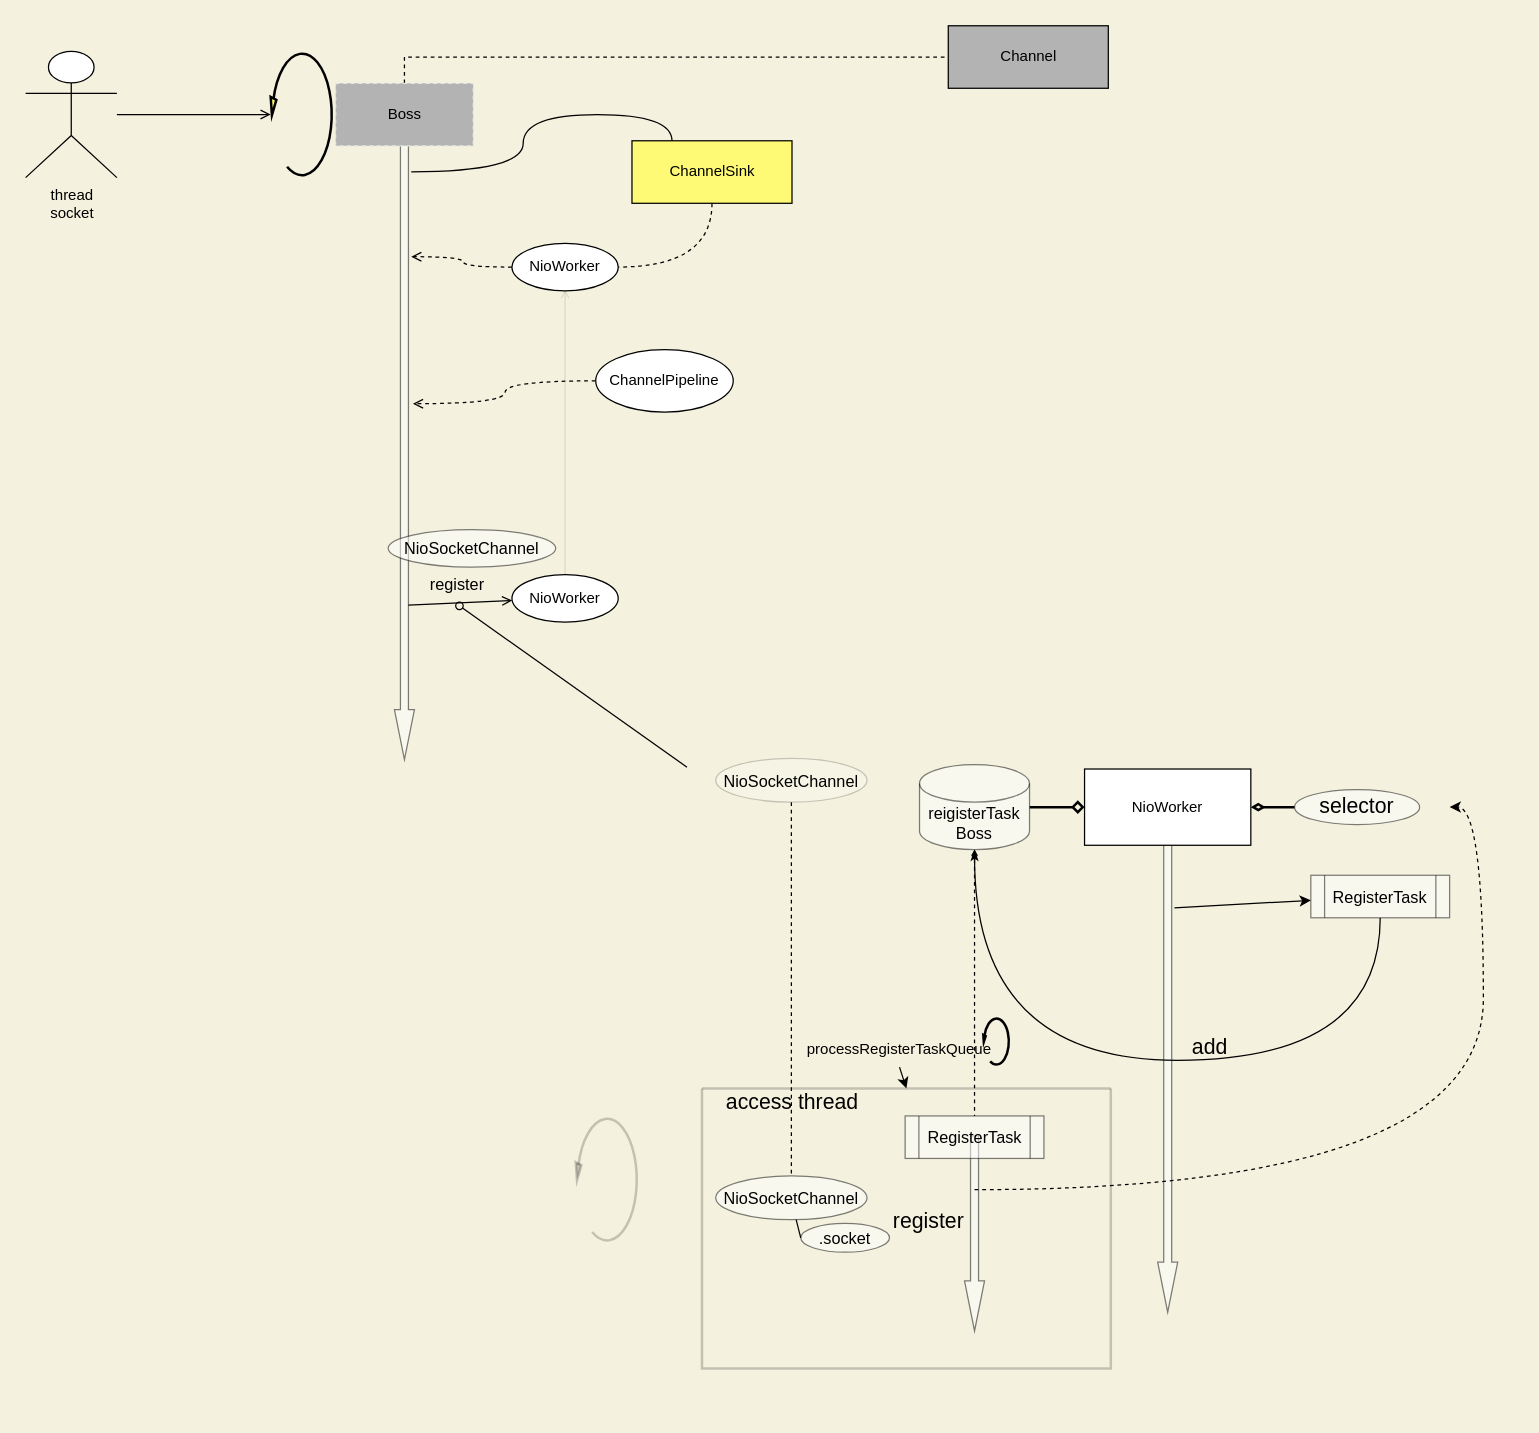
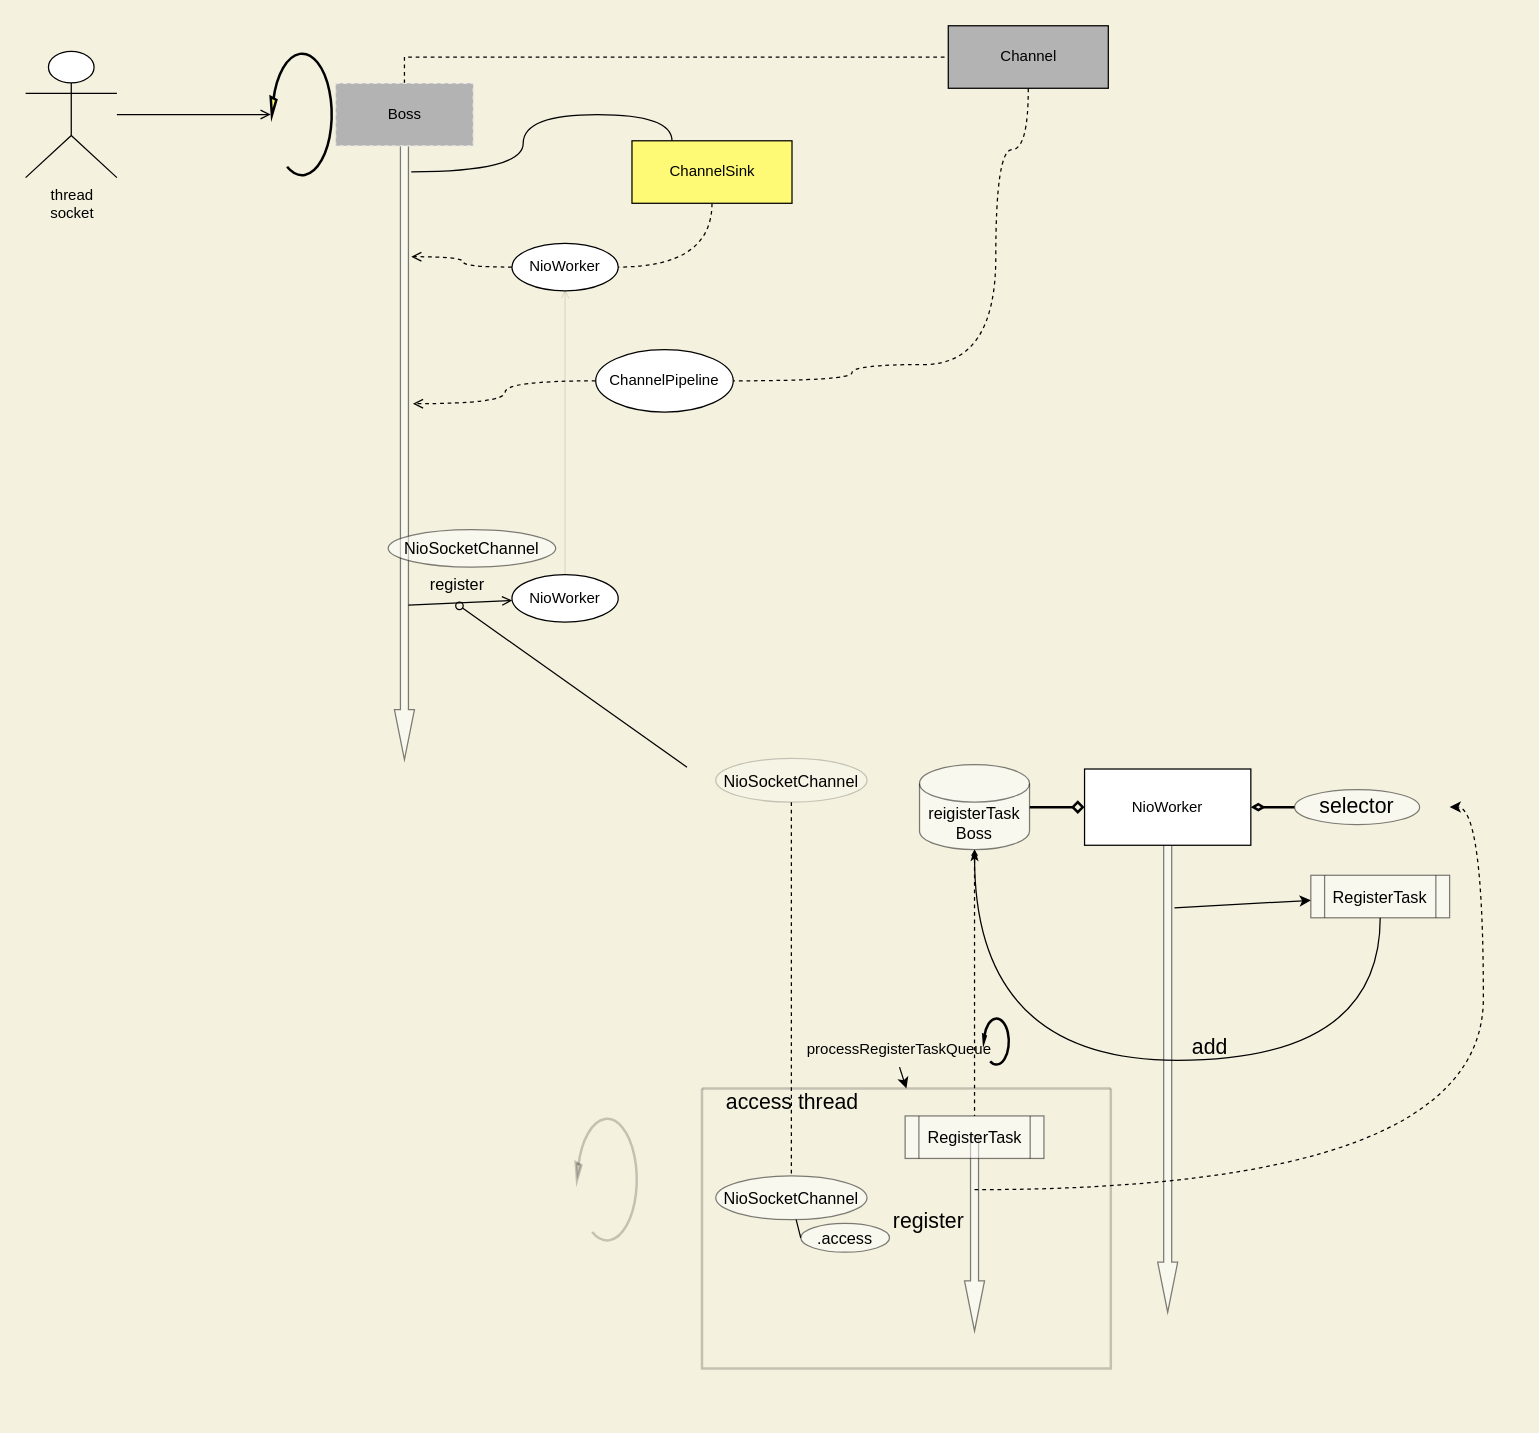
edge "Channel" -- "ChannelPipeline": added
node ".socket": label ".socket" -> ".access"
